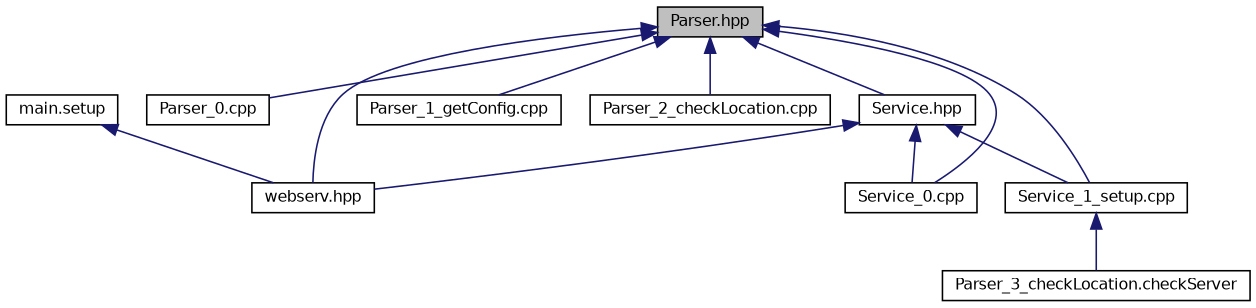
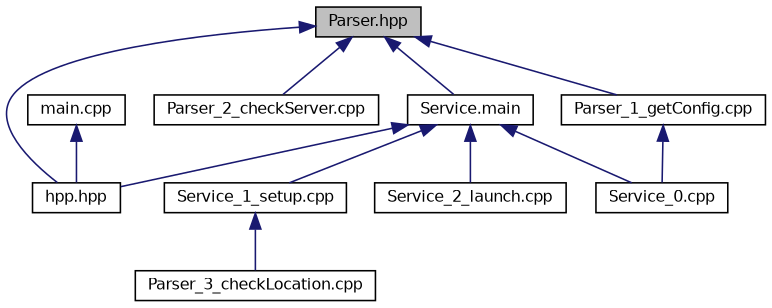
edge "Service_1_setup.cpp" -> "Parser.hpp": removed
edge "Service_0.cpp" -> "Parser.hpp": now "Service_0.cpp" -> "Parser_1_getConfig.cpp"
node "main.setup": label "main.setup" -> "main.cpp"
node "Parser_0.cpp": removed
node "Parser_2_checkLocation.cpp": label "Parser_2_checkLocation.cpp" -> "Parser_2_checkServer.cpp"
node "Service.hpp": label "Service.hpp" -> "Service.main"
node "webserv.hpp": label "webserv.hpp" -> "hpp.hpp"
node "Service_2_launch.cpp": added
node "Parser_3_checkLocation.checkServer": label "Parser_3_checkLocation.checkServer" -> "Parser_3_checkLocation.cpp"
